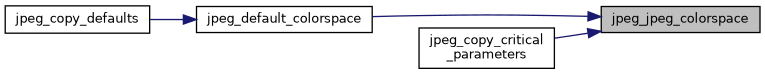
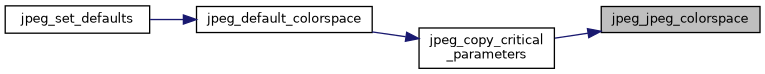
edge "jpeg_default_colorspace" -> "jpeg_jpeg_colorspace": now "jpeg_default_colorspace" -> "jpeg_copy_critical _parameters"
node "jpeg_copy_defaults": label "jpeg_copy_defaults" -> "jpeg_set_defaults"
